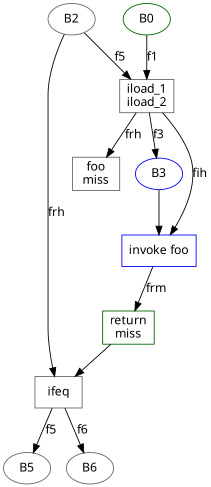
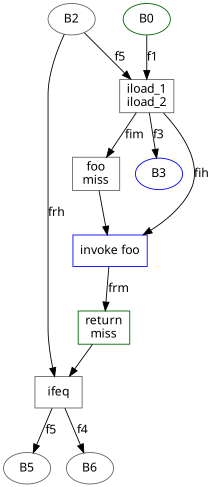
edge "iload_1 iload_2" -> "foo miss": label "frh" -> "fim"
edge "B3" -> "invoke foo": now "foo miss" -> "invoke foo"
edge "ifeq" -> "B6": label "f6" -> "f4"
